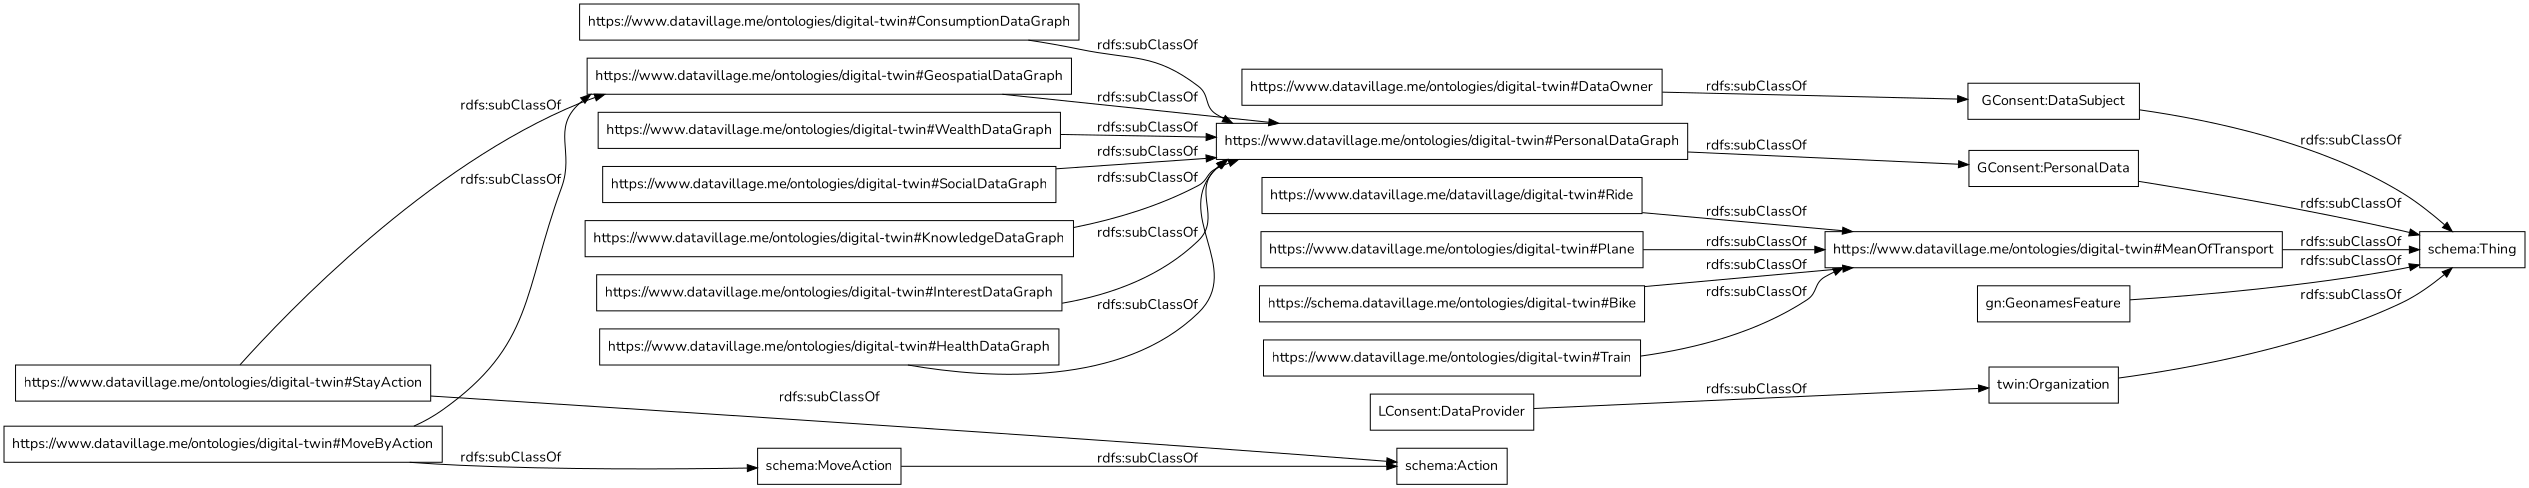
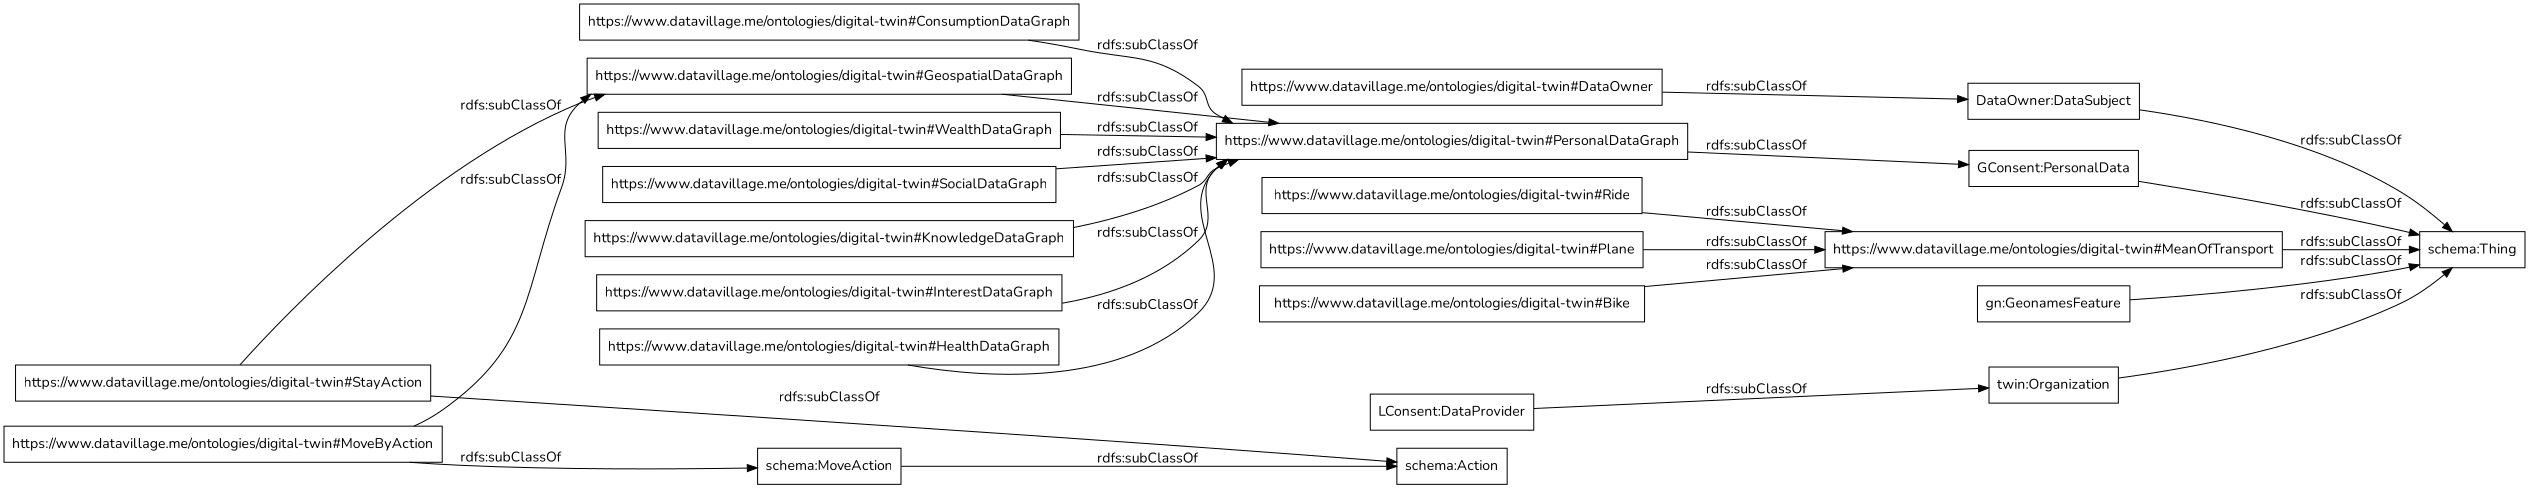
node "GConsent:DataSubject": label "GConsent:DataSubject" -> "DataOwner:DataSubject"
node "https://www.datavillage.me/datavillage/digital-twin#Ride": label "https://www.datavillage.me/datavillage/digital-twin#Ride" -> "https://www.datavillage.me/ontologies/digital-twin#Ride"
node "https://schema.datavillage.me/ontologies/digital-twin#Bike": label "https://schema.datavillage.me/ontologies/digital-twin#Bike" -> "https://www.datavillage.me/ontologies/digital-twin#Bike"
node "https://www.datavillage.me/ontologies/digital-twin#Train": removed
